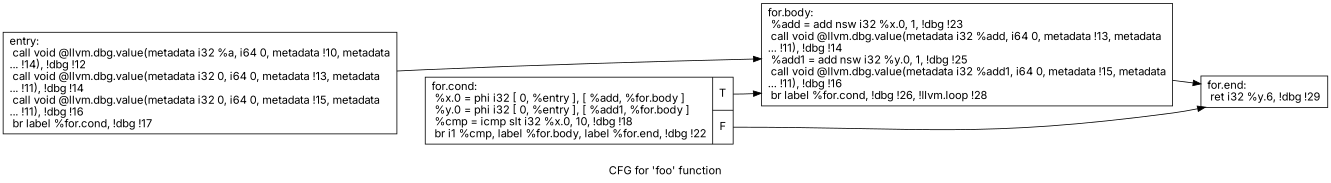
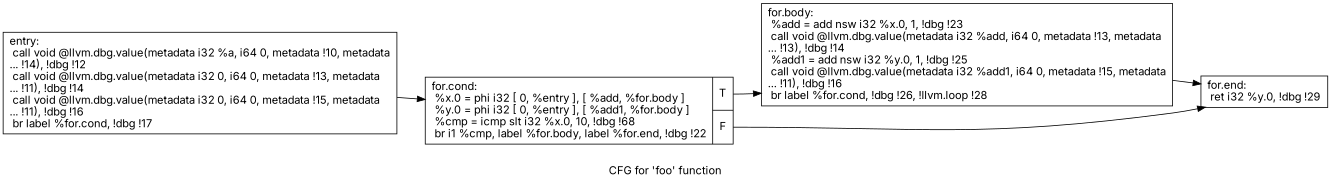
node "for.body:": text "... !11), !dbg !14" -> "... !13), !dbg !14"
edge "entry:" -> "for.body:": now "entry:" -> "for.cond:"
node "for.end:": text "ret i32 %y.6, !dbg !29" -> "ret i32 %y.0, !dbg !29"
node "for.cond:": text "%cmp = icmp slt i32 %x.0, 10, !dbg !18" -> "%cmp = icmp slt i32 %x.0, 10, !dbg !68"
